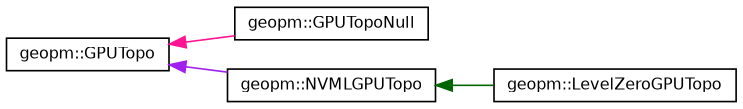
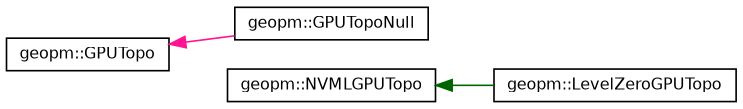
edge "geopm::NVMLGPUTopo" -> "geopm::GPUTopo": removed
